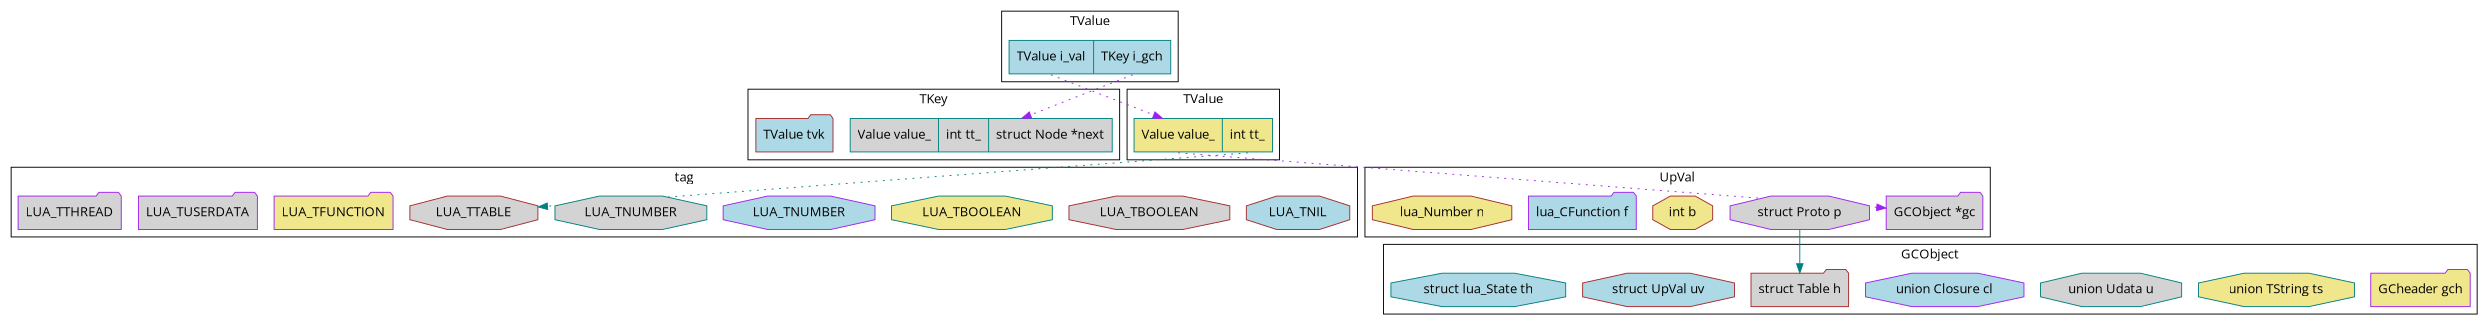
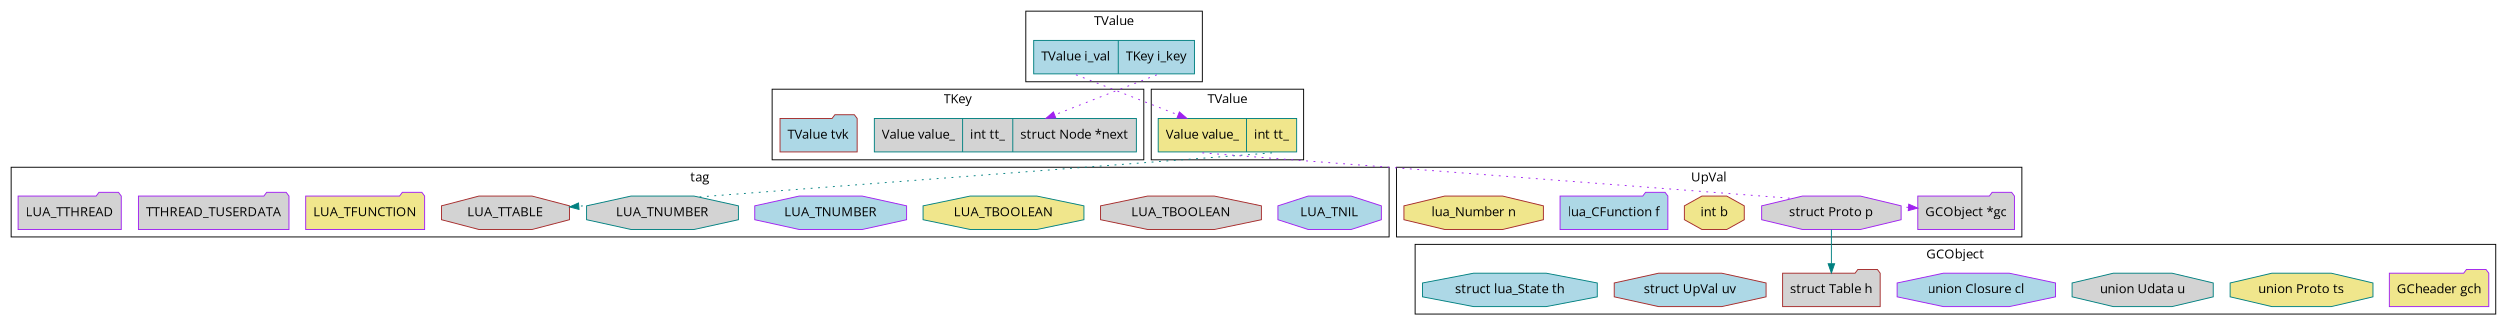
node "TValue i_val": text "TKey i_gch" -> "TKey i_key"
node "LUA_TUSERDATA": label "LUA_TUSERDATA" -> "TTHREAD_TUSERDATA"
node "LUA_TNIL": color brown -> purple
node "union TString ts": label "union TString ts" -> "union Proto ts"
